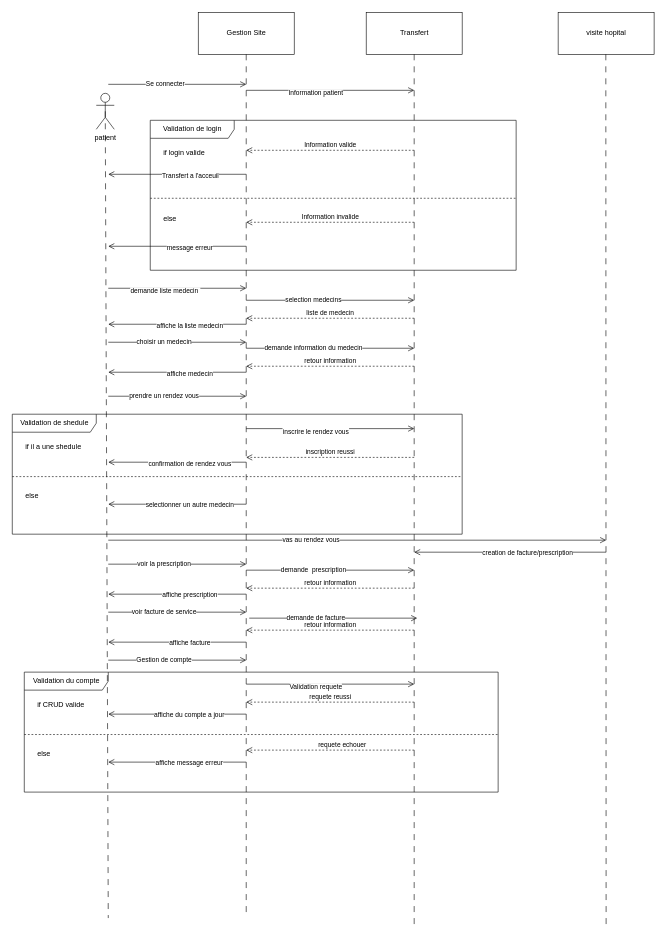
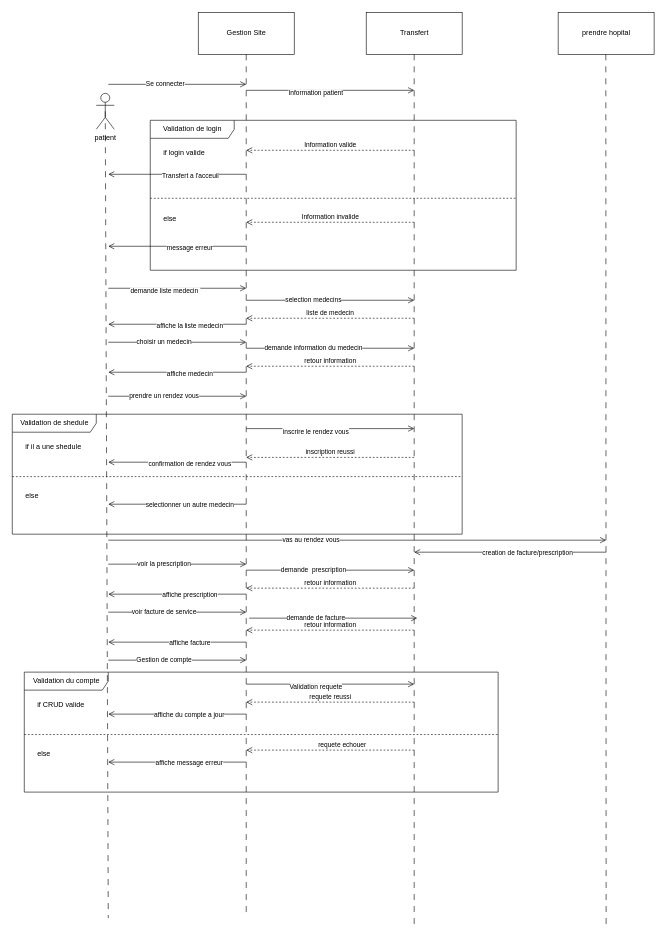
node "visite hopital": label "visite hopital" -> "prendre hopital"
